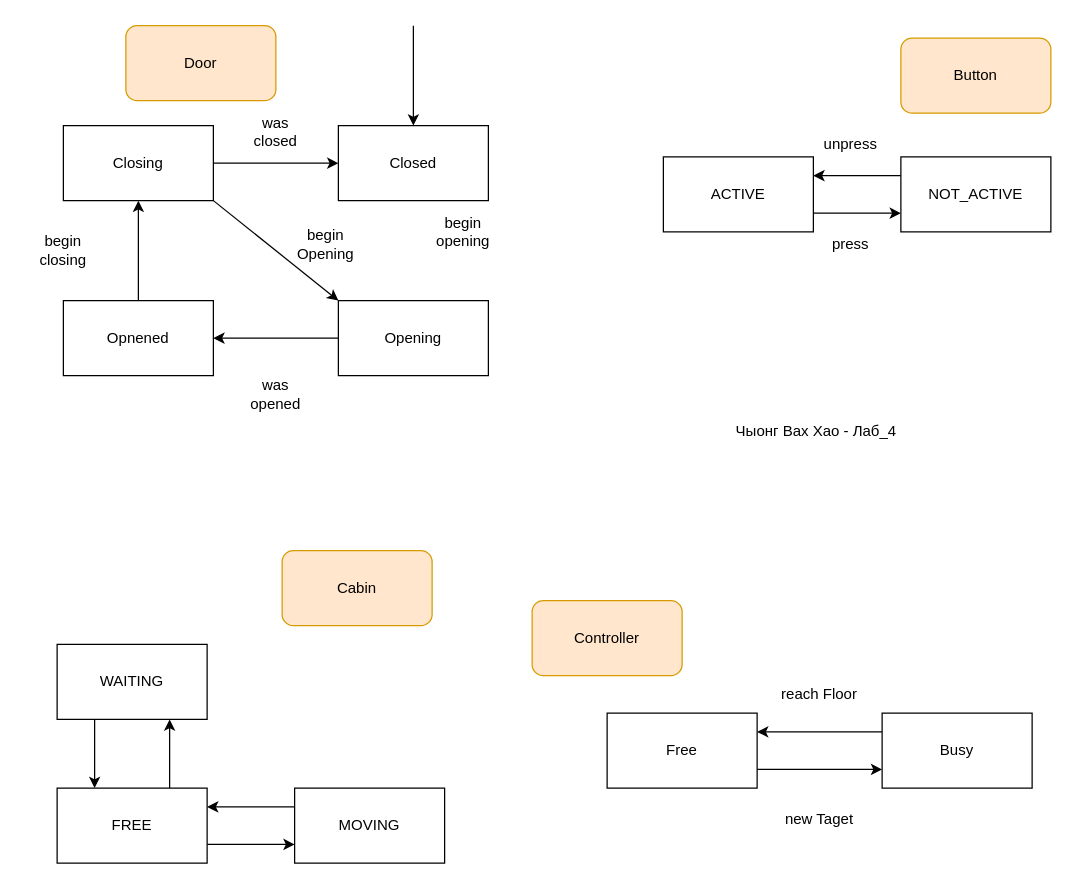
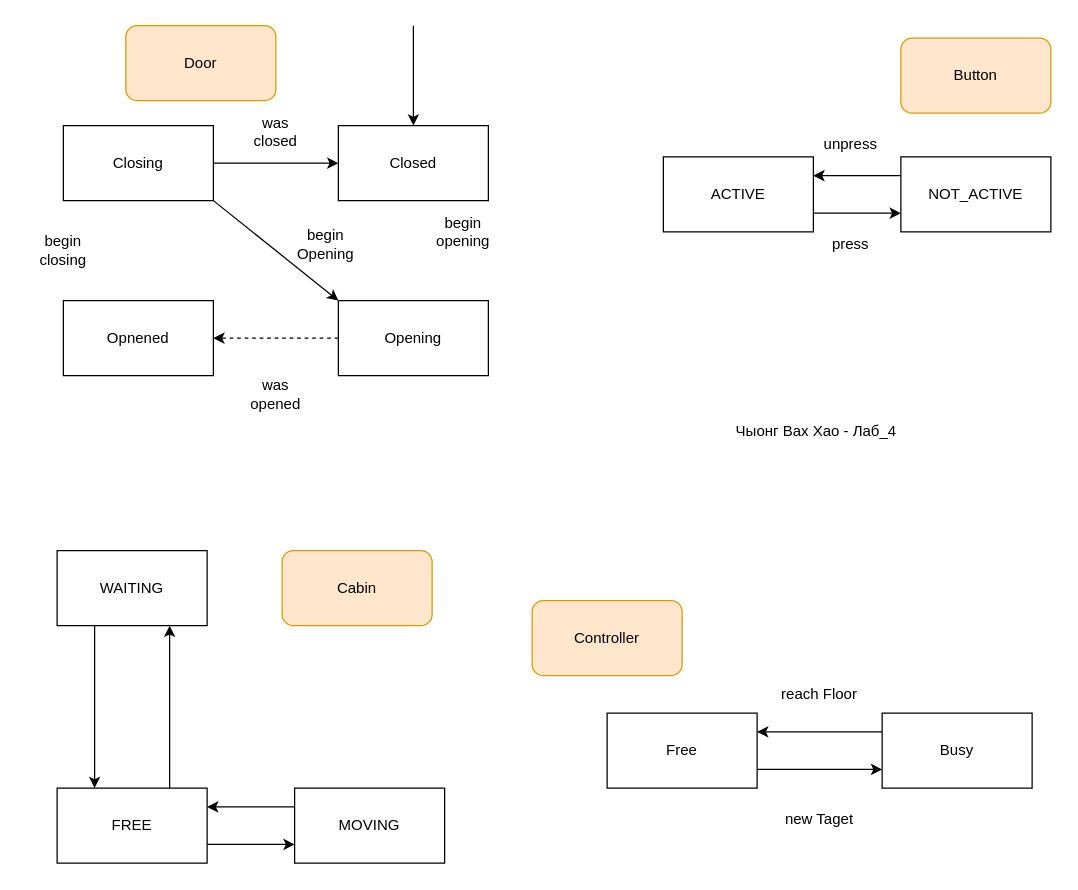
edge "Opnened" -> "Closing": removed
edge "Opening" -> "Opnened": style solid -> dashed
node "WAITING": moved (132, 682) -> (132, 588)
